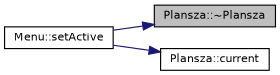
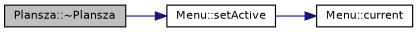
edge "Menu::setActive" -> "Plansza::~Plansza": reversed
node "Plansza::current": label "Plansza::current" -> "Menu::current"
